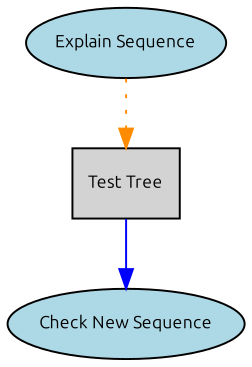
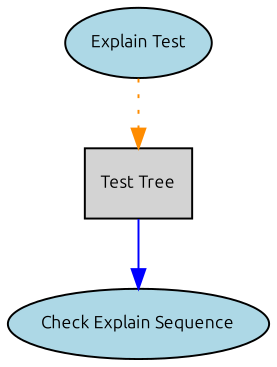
node "Explain Sequence": label "Explain Sequence" -> "Explain Test"
node "Check New Sequence": label "Check New Sequence" -> "Check Explain Sequence"
